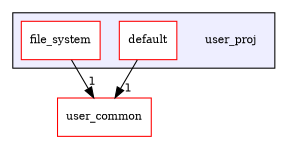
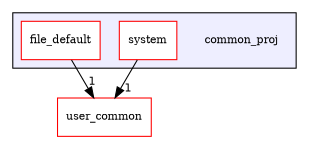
node "file_system": label "file_system" -> "file_default"
node "default": label "default" -> "system"
node "user_proj": label "user_proj" -> "common_proj"
